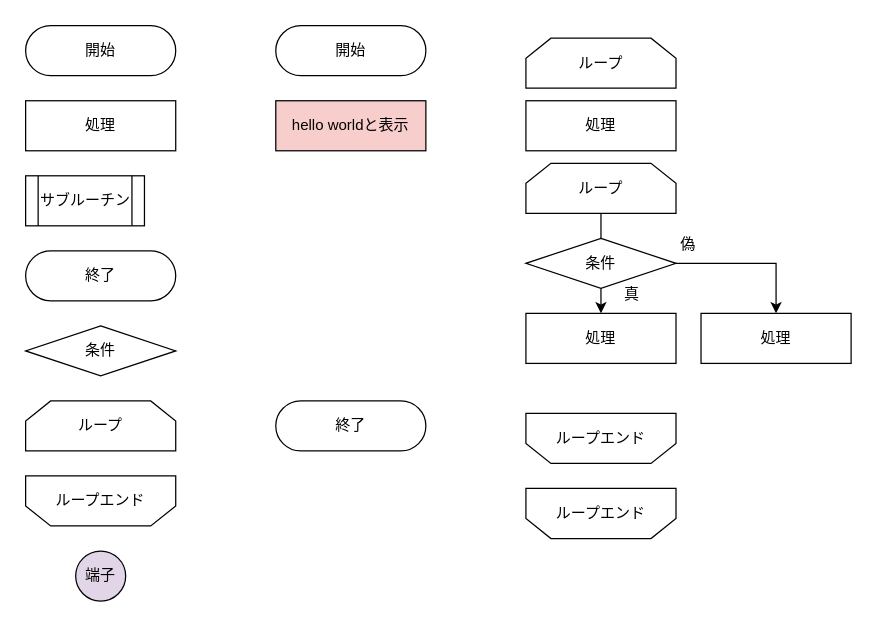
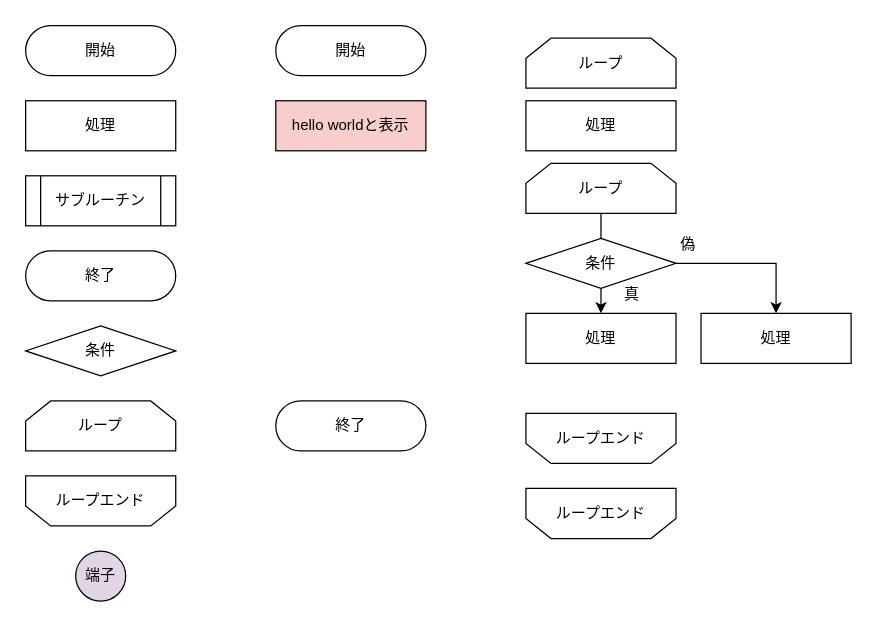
node "サブルーチン": size 119x50 -> 150x50
